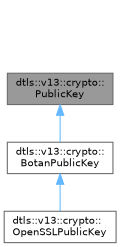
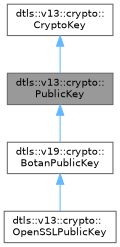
node "dtls::v13::crypto:: CryptoKey": added
node "dtls::v13::crypto:: BotanPublicKey": label "dtls::v13::crypto:: BotanPublicKey" -> "dtls::v19::crypto:: BotanPublicKey"
